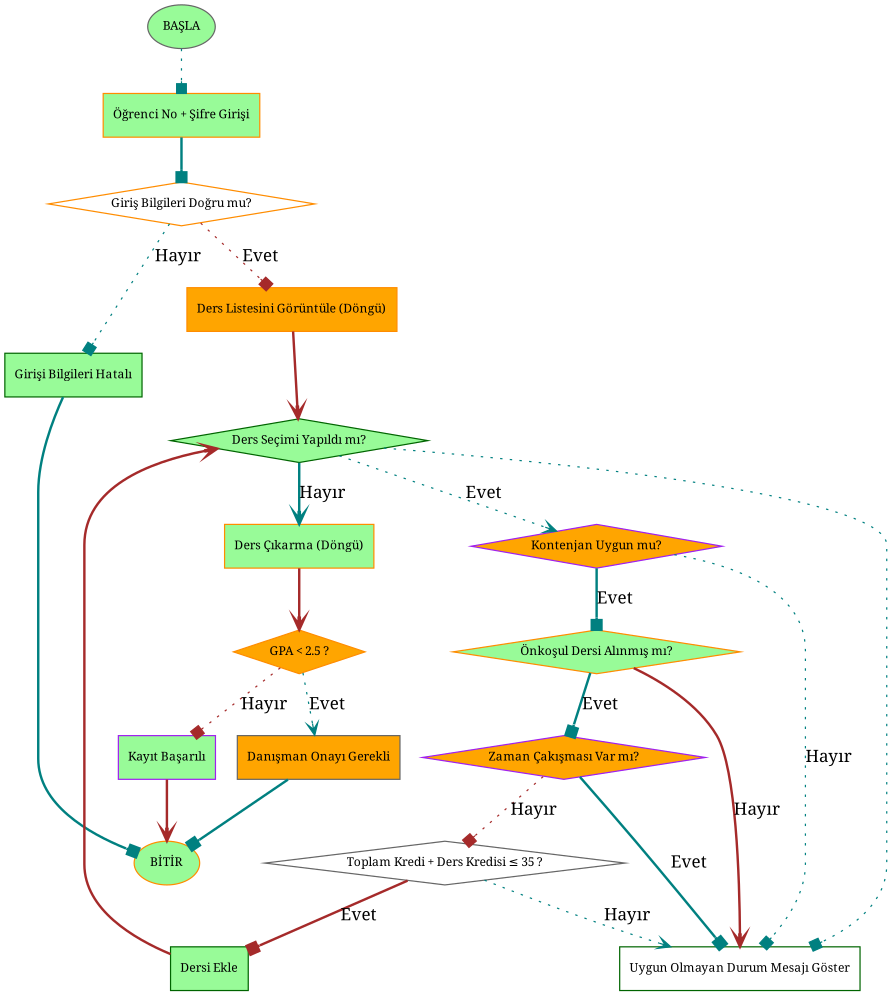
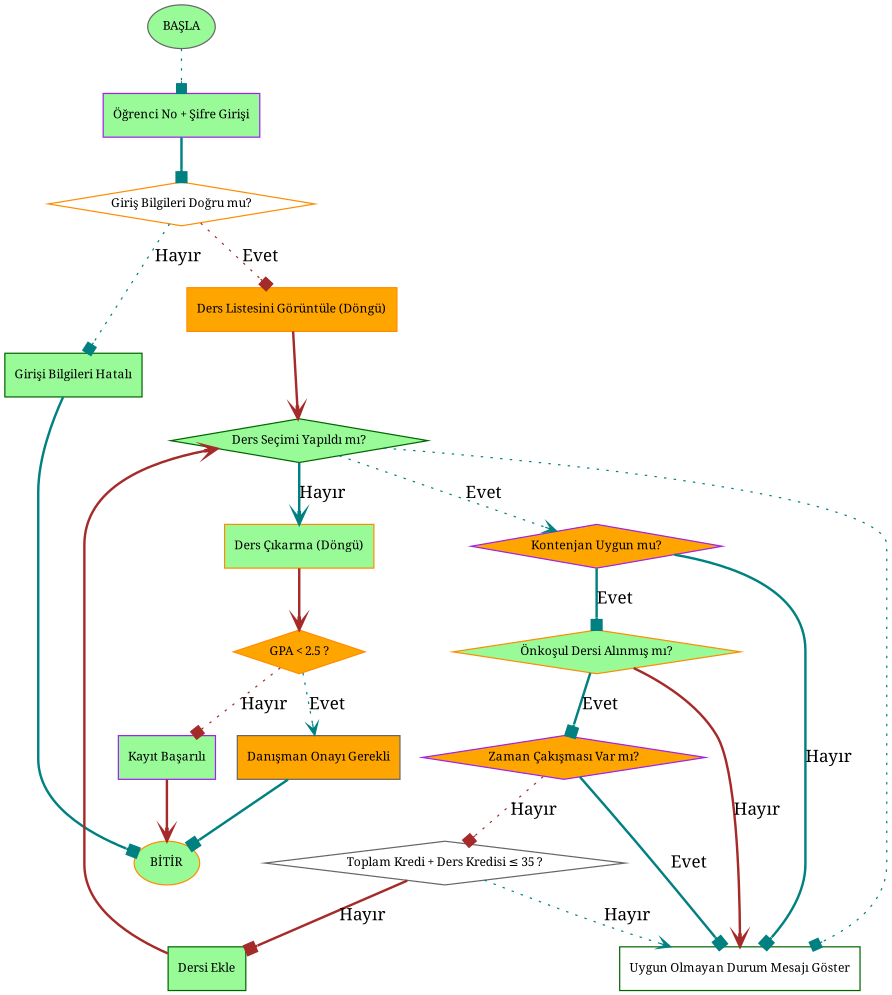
node "Öğrenci No + Şifre Girişi": color darkorange -> purple
edge "Kontenjan Uygun mu?" -> "Uygun Olmayan Durum Mesajı Göster": style dotted -> bold
edge "Toplam Kredi + Ders Kredisi ≤ 35 ?" -> "Dersi Ekle": label "Evet" -> "Hayır"
